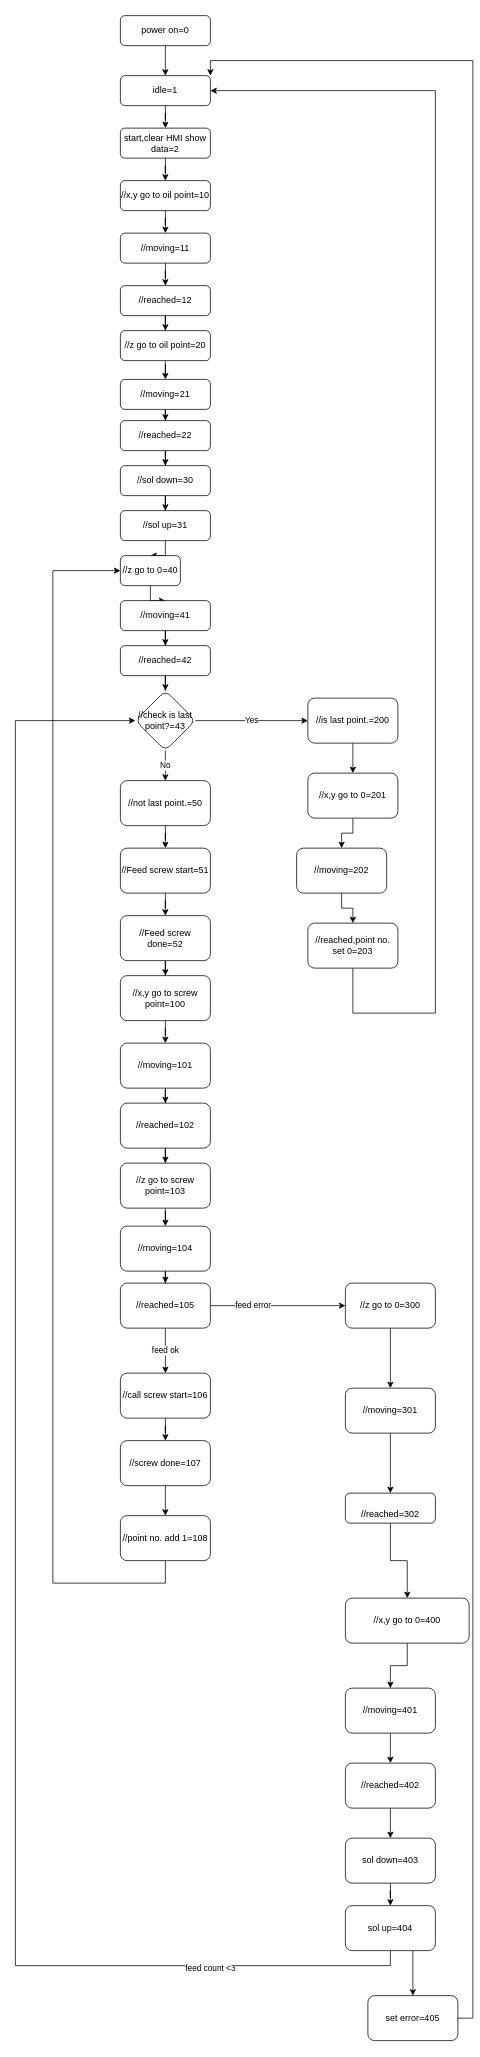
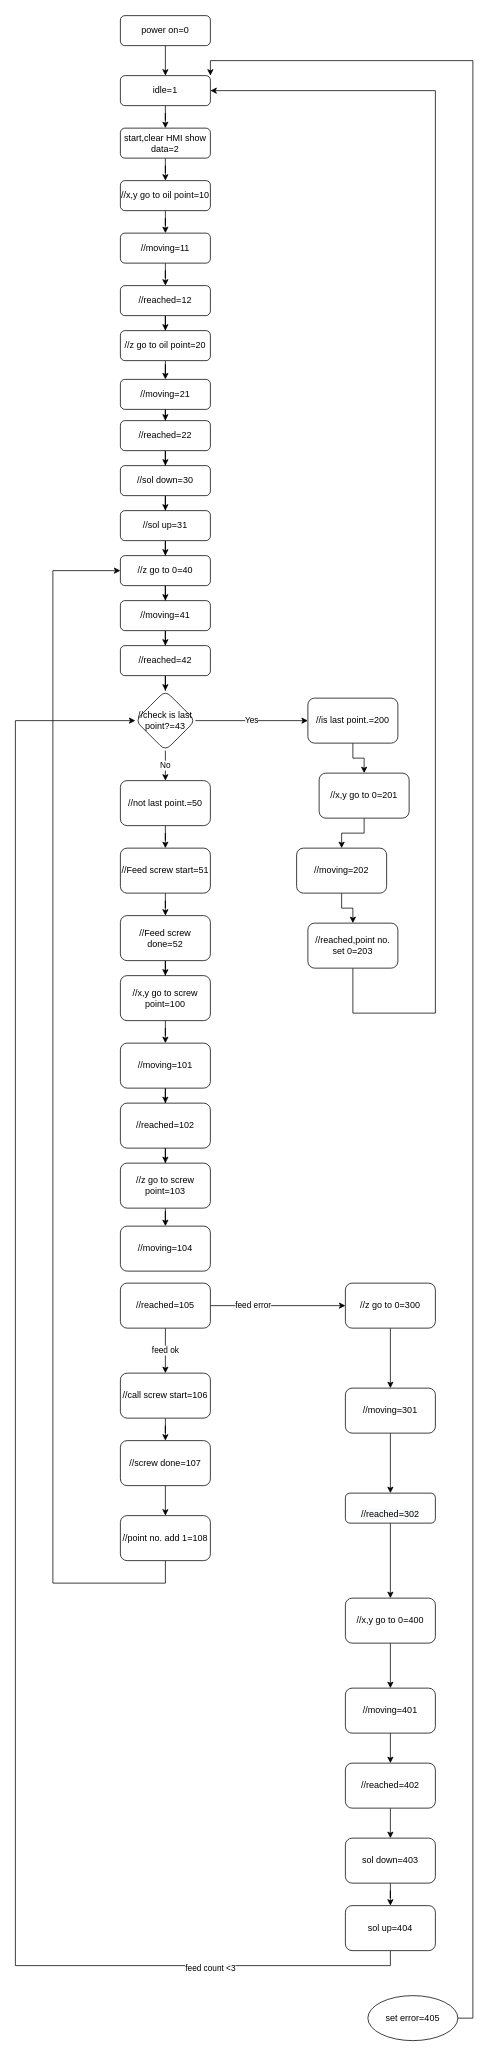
node "//z go to 0=40": size 60x30 -> 90x30
node "//x,y go to 0=201": moved (353, 795) -> (364, 795)
edge "//moving=104" -> "//reached=105": removed
node "//x,y go to 0=400": size 124x45 -> 90x45
edge "sol up=404" -> "set error=405": removed
node "set error=405": shape rounded rectangle -> ellipse
